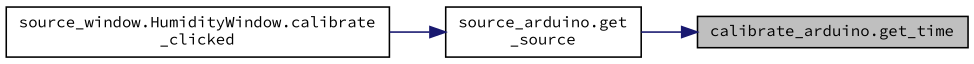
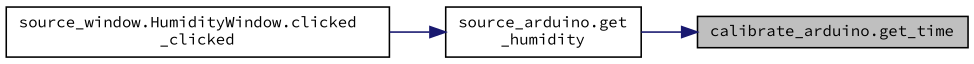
node "source_window.HumidityWindow.calibrate _clicked": label "source_window.HumidityWindow.calibrate _clicked" -> "source_window.HumidityWindow.clicked _clicked"
node "source_arduino.get _source": label "source_arduino.get _source" -> "source_arduino.get _humidity"
